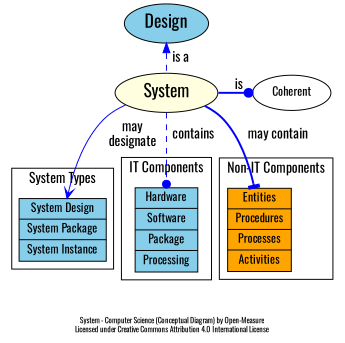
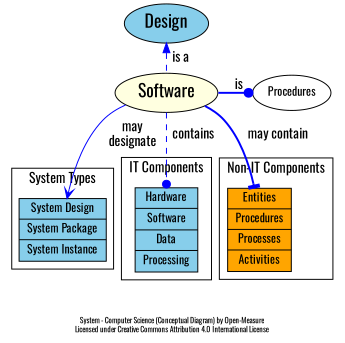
node "System": label "System" -> "Software"
node "Coherent": label "Coherent" -> "Procedures"
node "Hardware": text "Package" -> "Data"
